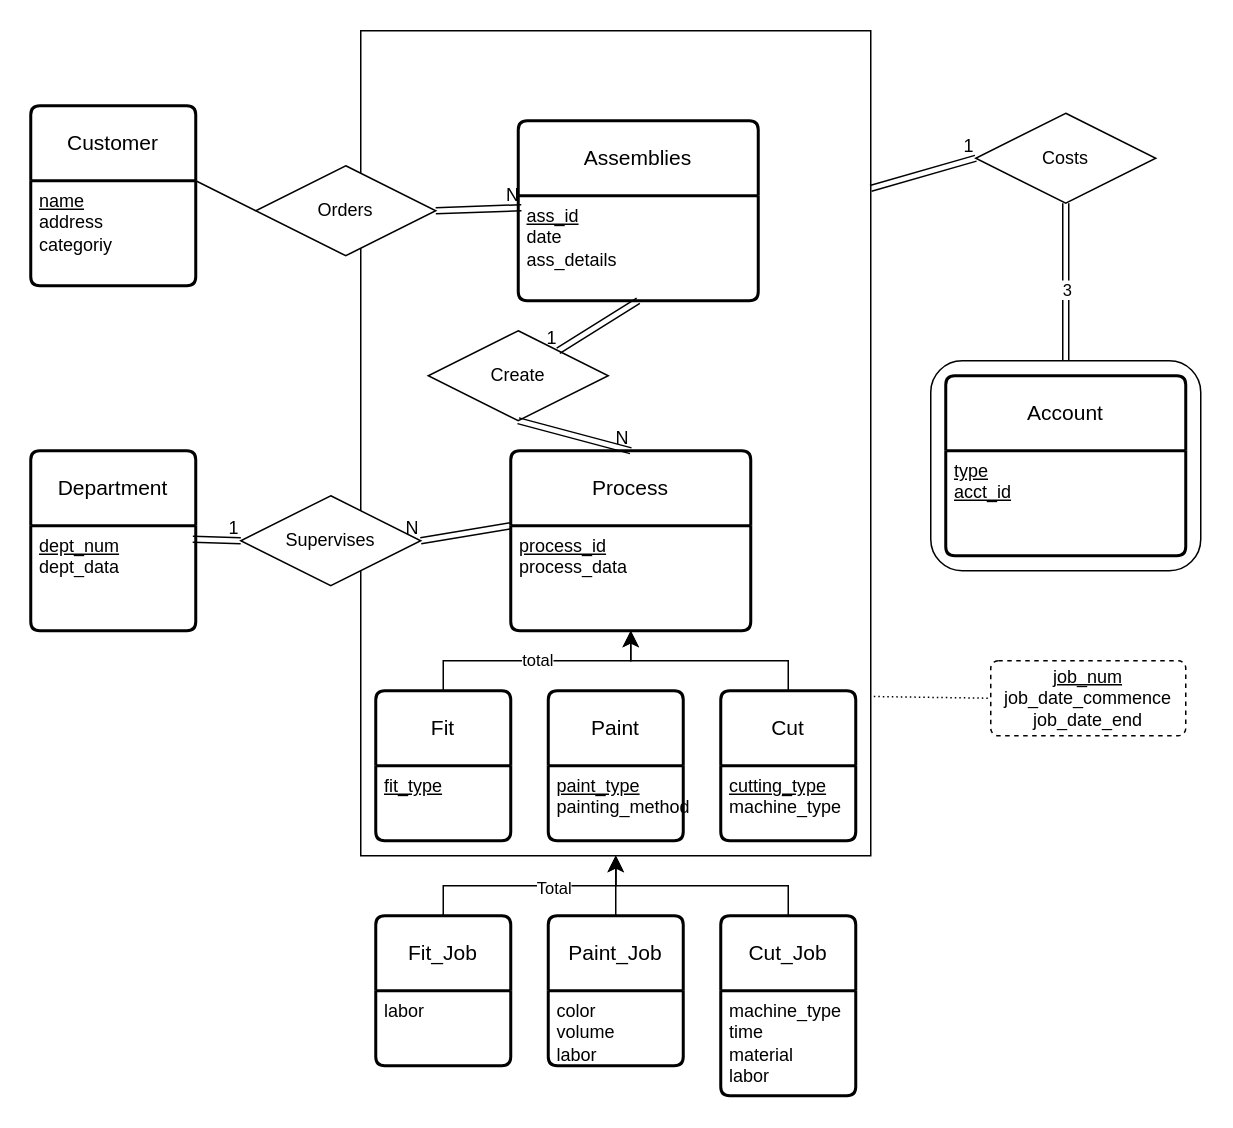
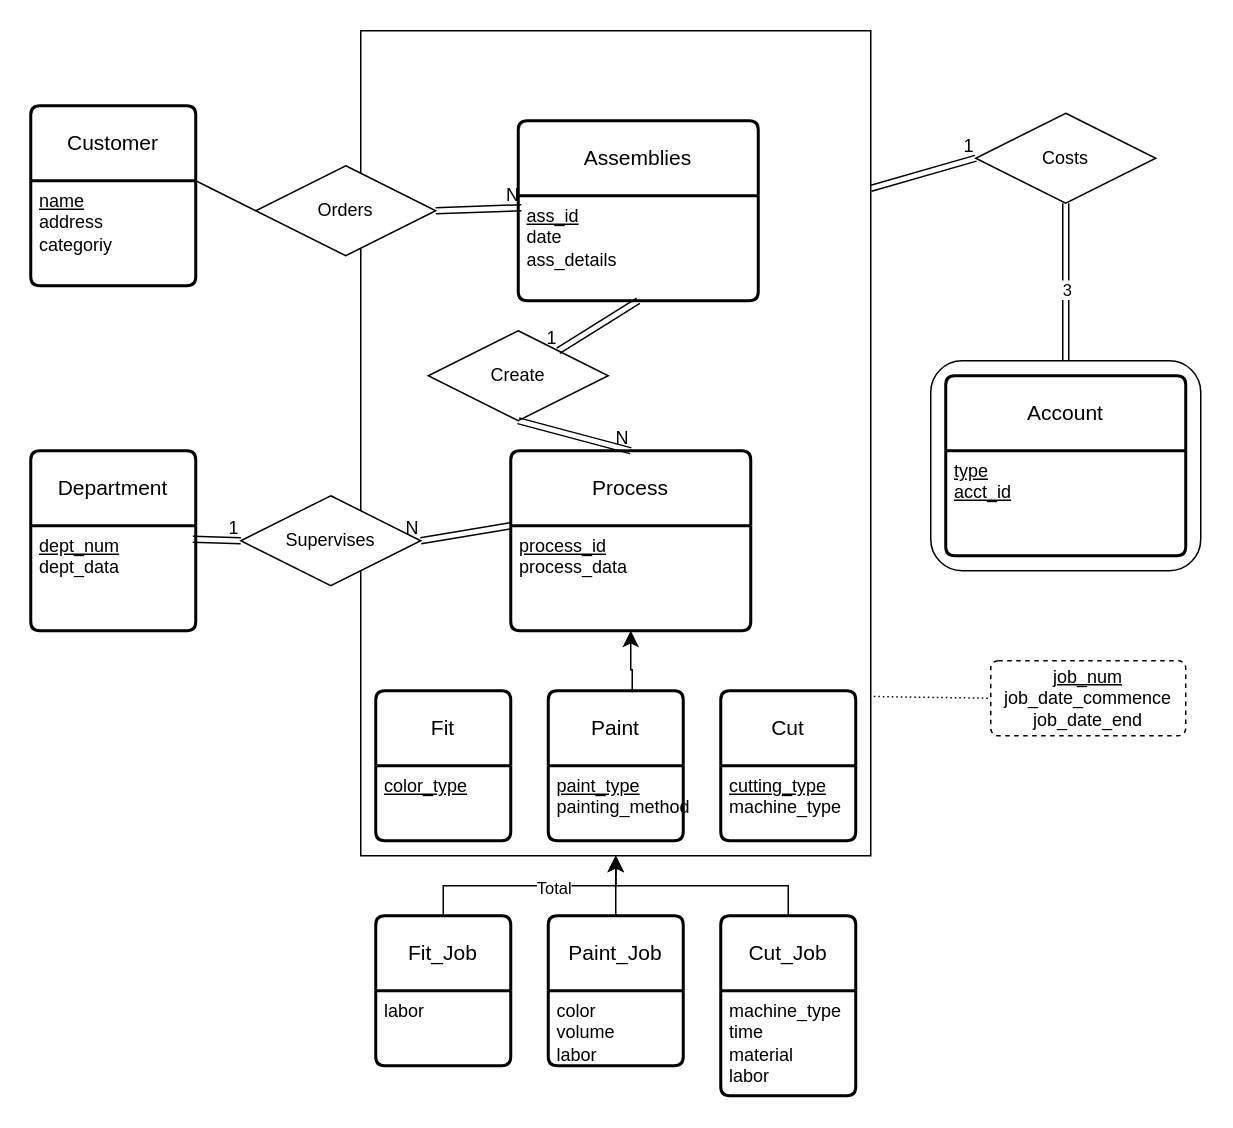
edge "Fit" -> "process_id process_data": removed, label "total"
edge "Cut" -> "process_id process_data": removed
edge "Paint" -> "process_id process_data": added
node "fit_type": label "fit_type" -> "color_type"
